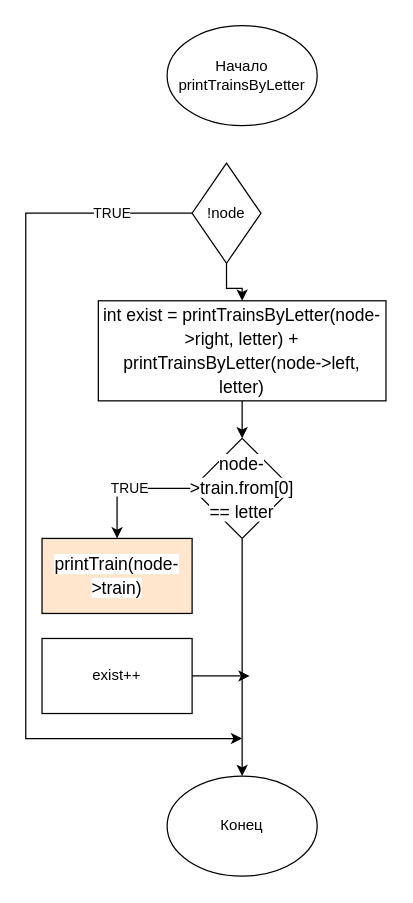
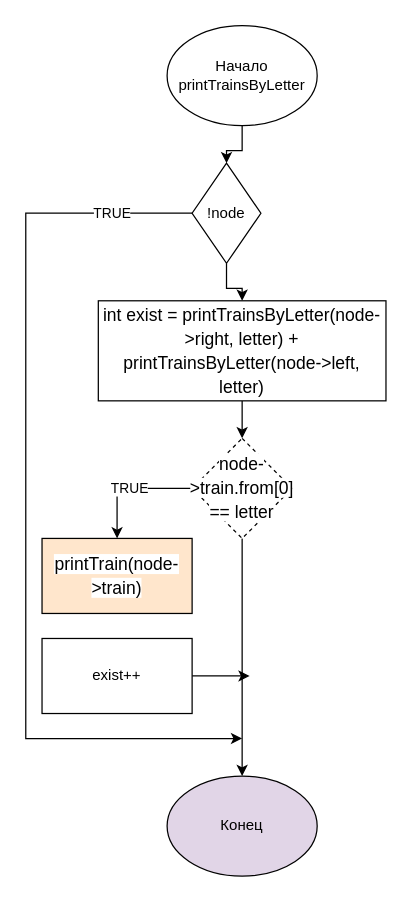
edge "Начало printTrainsByLetter" -> "!node": added
node "node->train.from[0] == letter": style solid -> dashed
node "Конец": fillcolor #ffffff -> #e1d5e7
